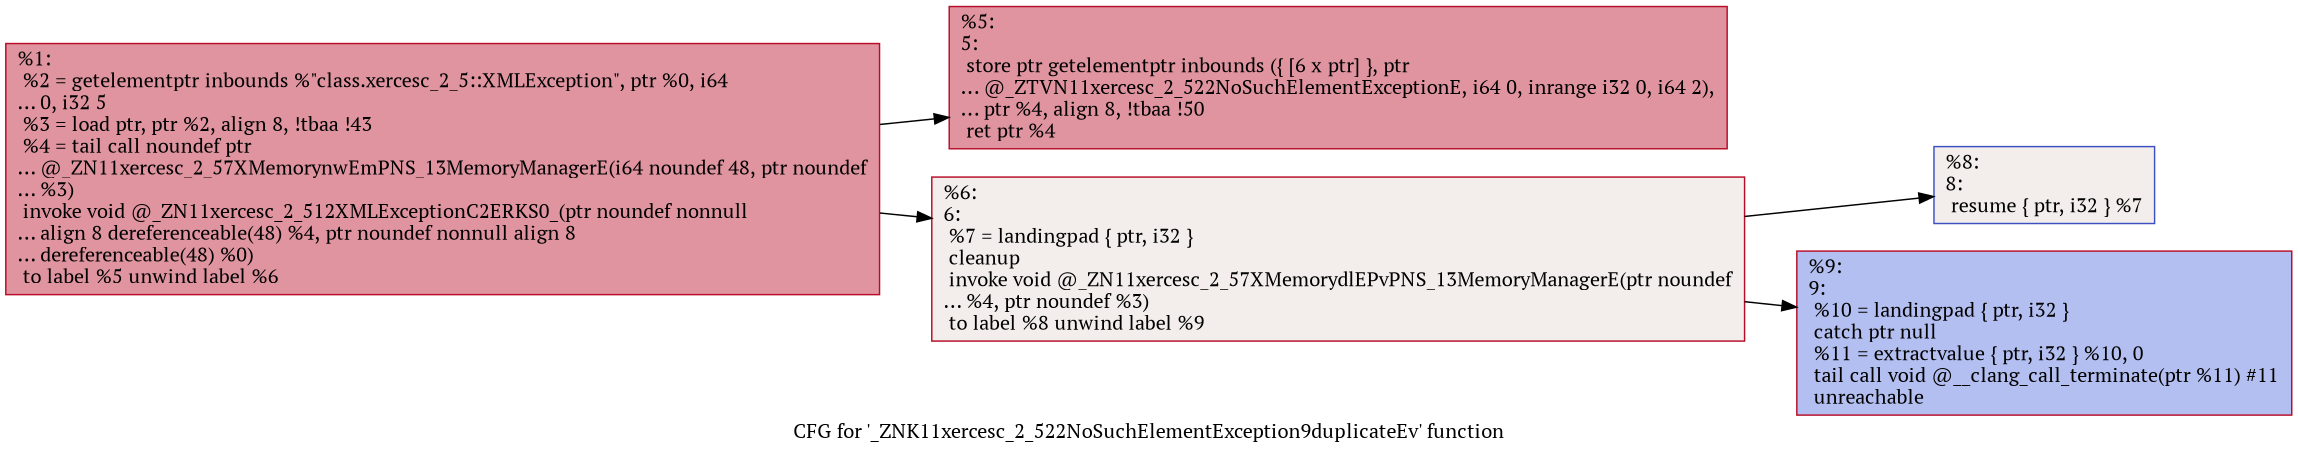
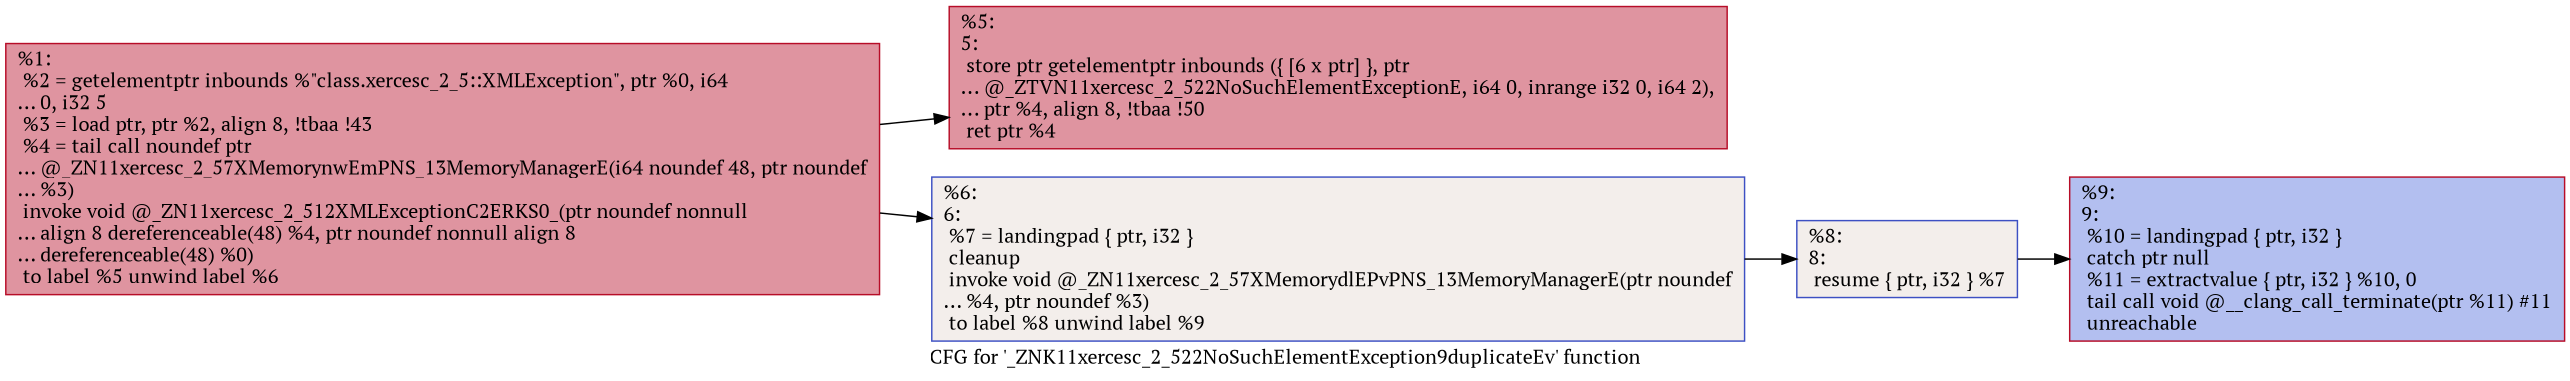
node "%6:": color #b70d28ff -> #3d50c3ff
edge "%6:" -> "%9:": now "%8:" -> "%9:"
